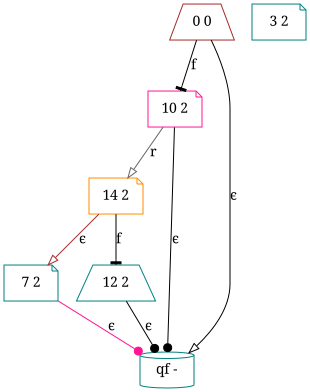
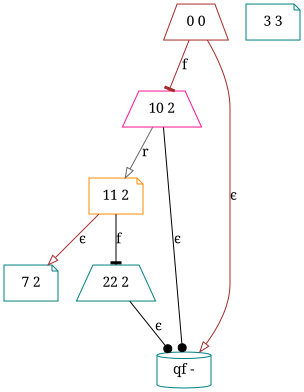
node "3 2": label "3 2" -> "3 3"
edge "0 0" -> "10 2": color black -> brown
node "10 2": shape note -> trapezium
node "14 2": label "14 2" -> "11 2"
edge "0 0" -> "qf -": color black -> brown
node "12 2": label "12 2" -> "22 2"
edge "7 2" -> "qf -": removed, label "ϵ"
